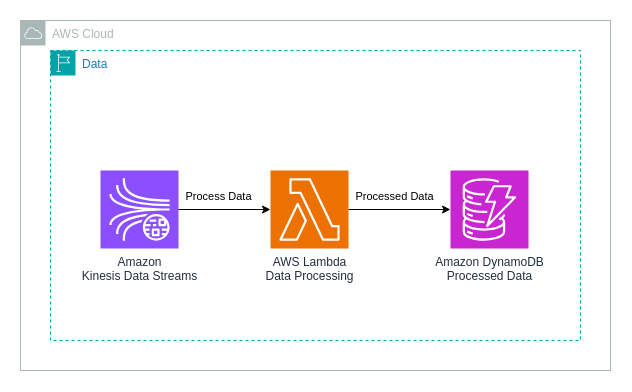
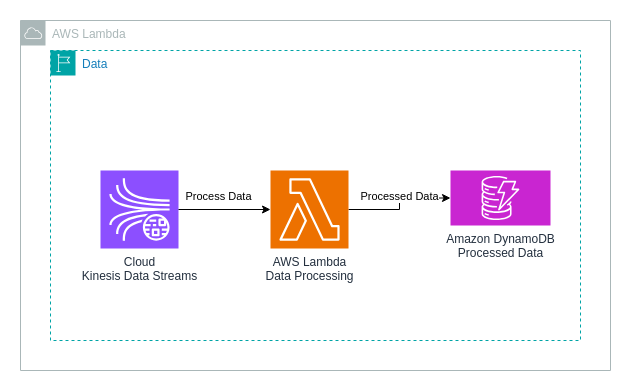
node "AWS Cloud": label "AWS Cloud" -> "AWS Lambda"
node "Amazon DynamoDB Processed Data": size 78x78 -> 100x55
node "Amazon Kinesis Data Streams": label "Amazon Kinesis Data Streams" -> "Cloud Kinesis Data Streams"
